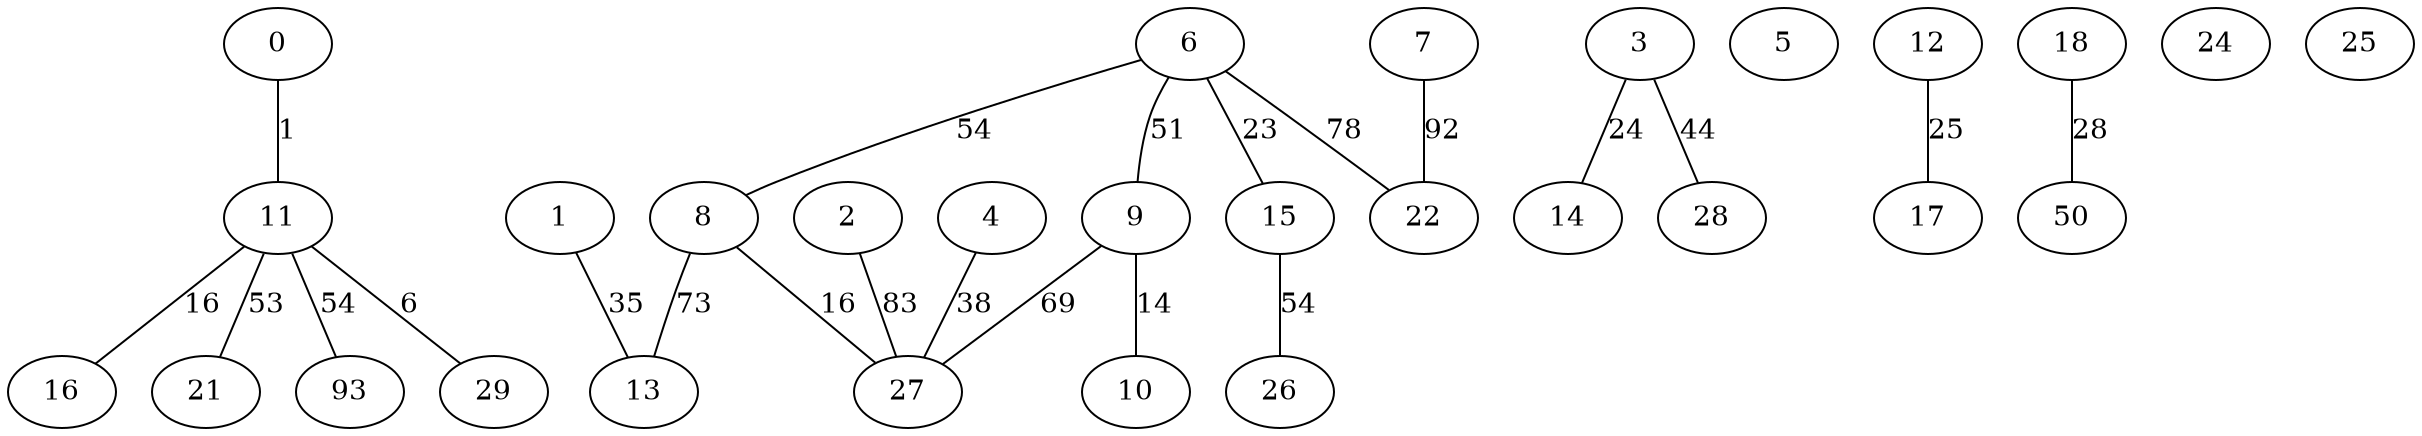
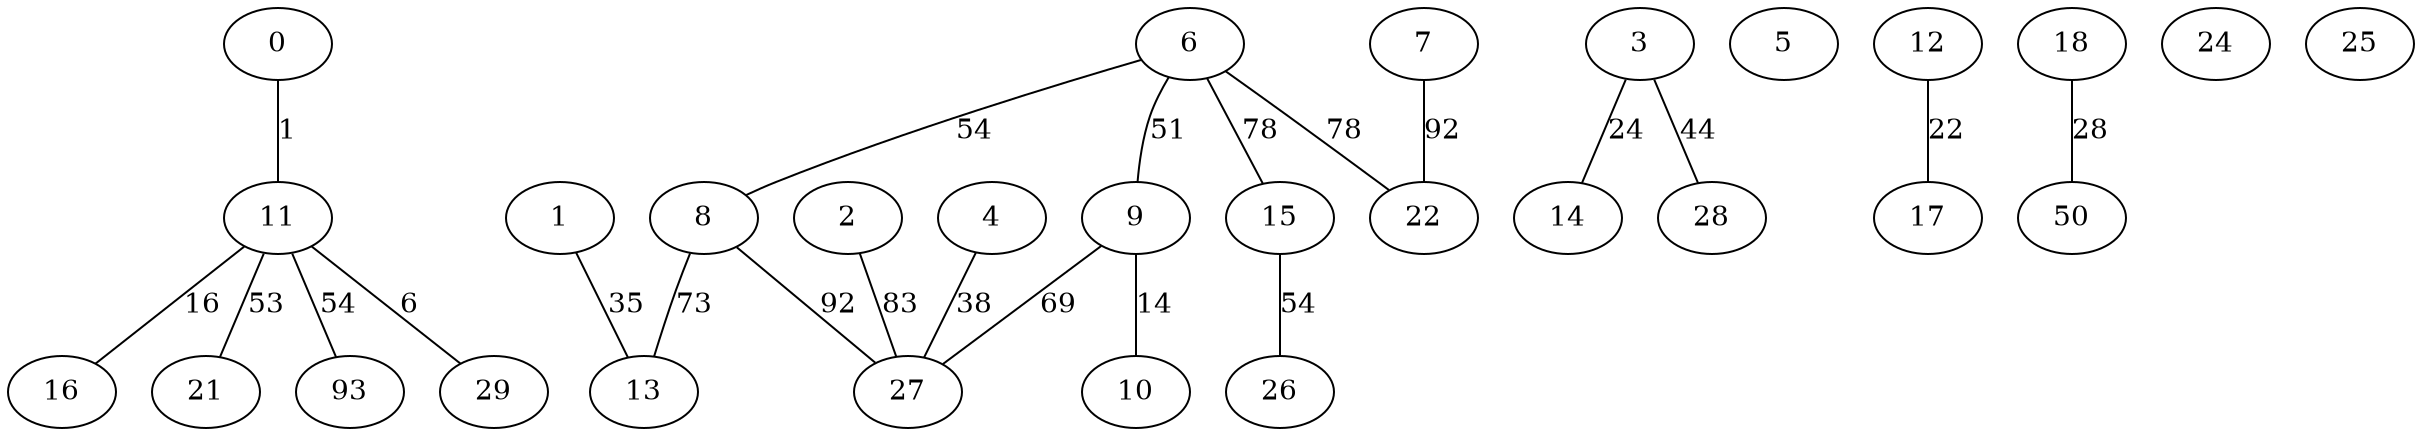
edge "6" -- "15": label "23" -> "78"
edge "12" -- "17": label "25" -> "22"
edge "8" -- "27": label "16" -> "92"
